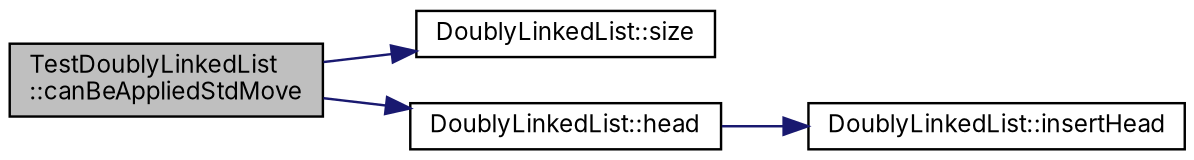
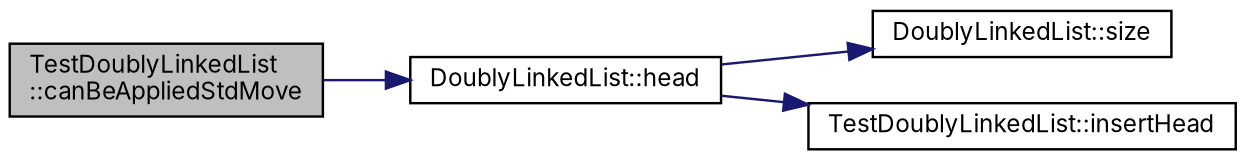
edge "TestDoublyLinkedList ::canBeAppliedStdMove" -> "DoublyLinkedList::size": now "DoublyLinkedList::head" -> "DoublyLinkedList::size"
node "DoublyLinkedList::insertHead": label "DoublyLinkedList::insertHead" -> "TestDoublyLinkedList::insertHead"
